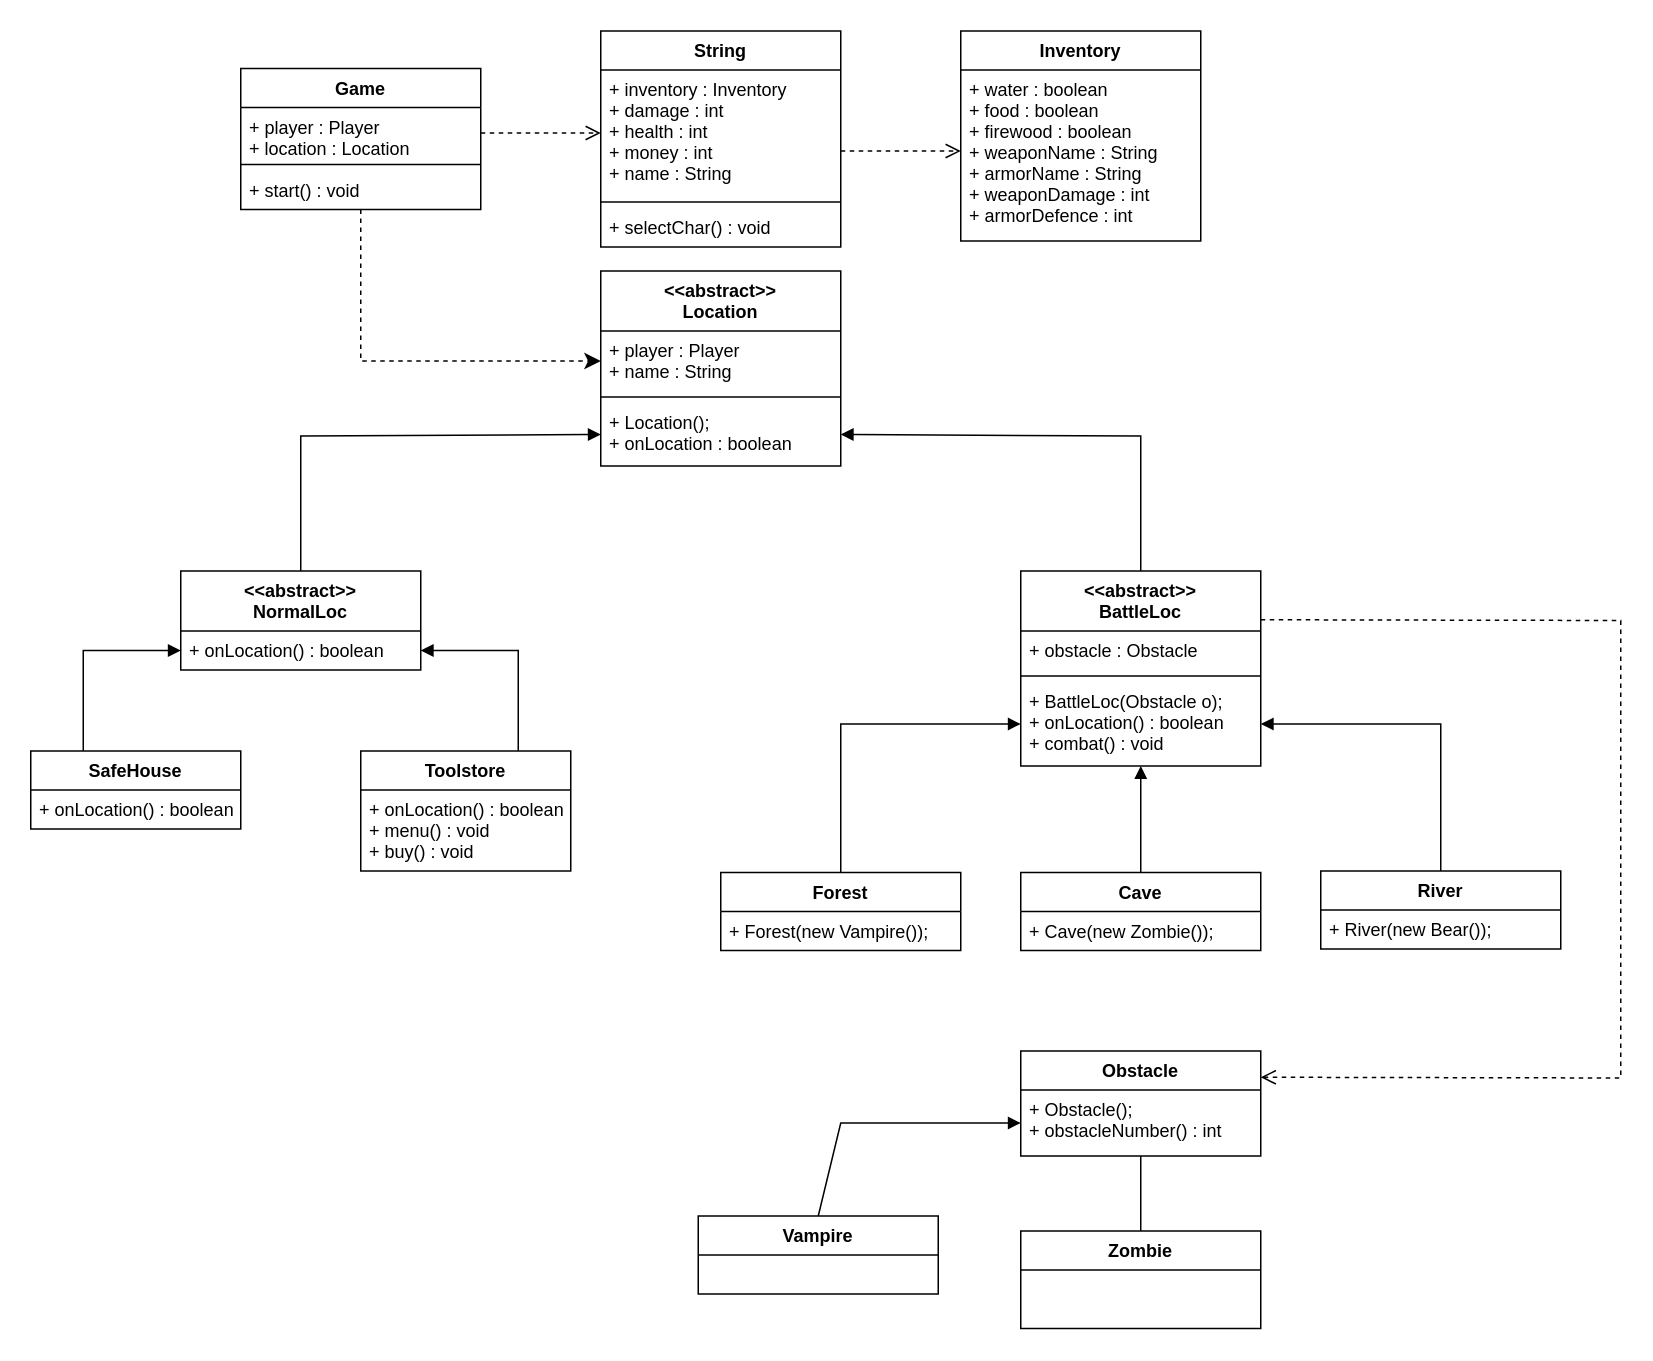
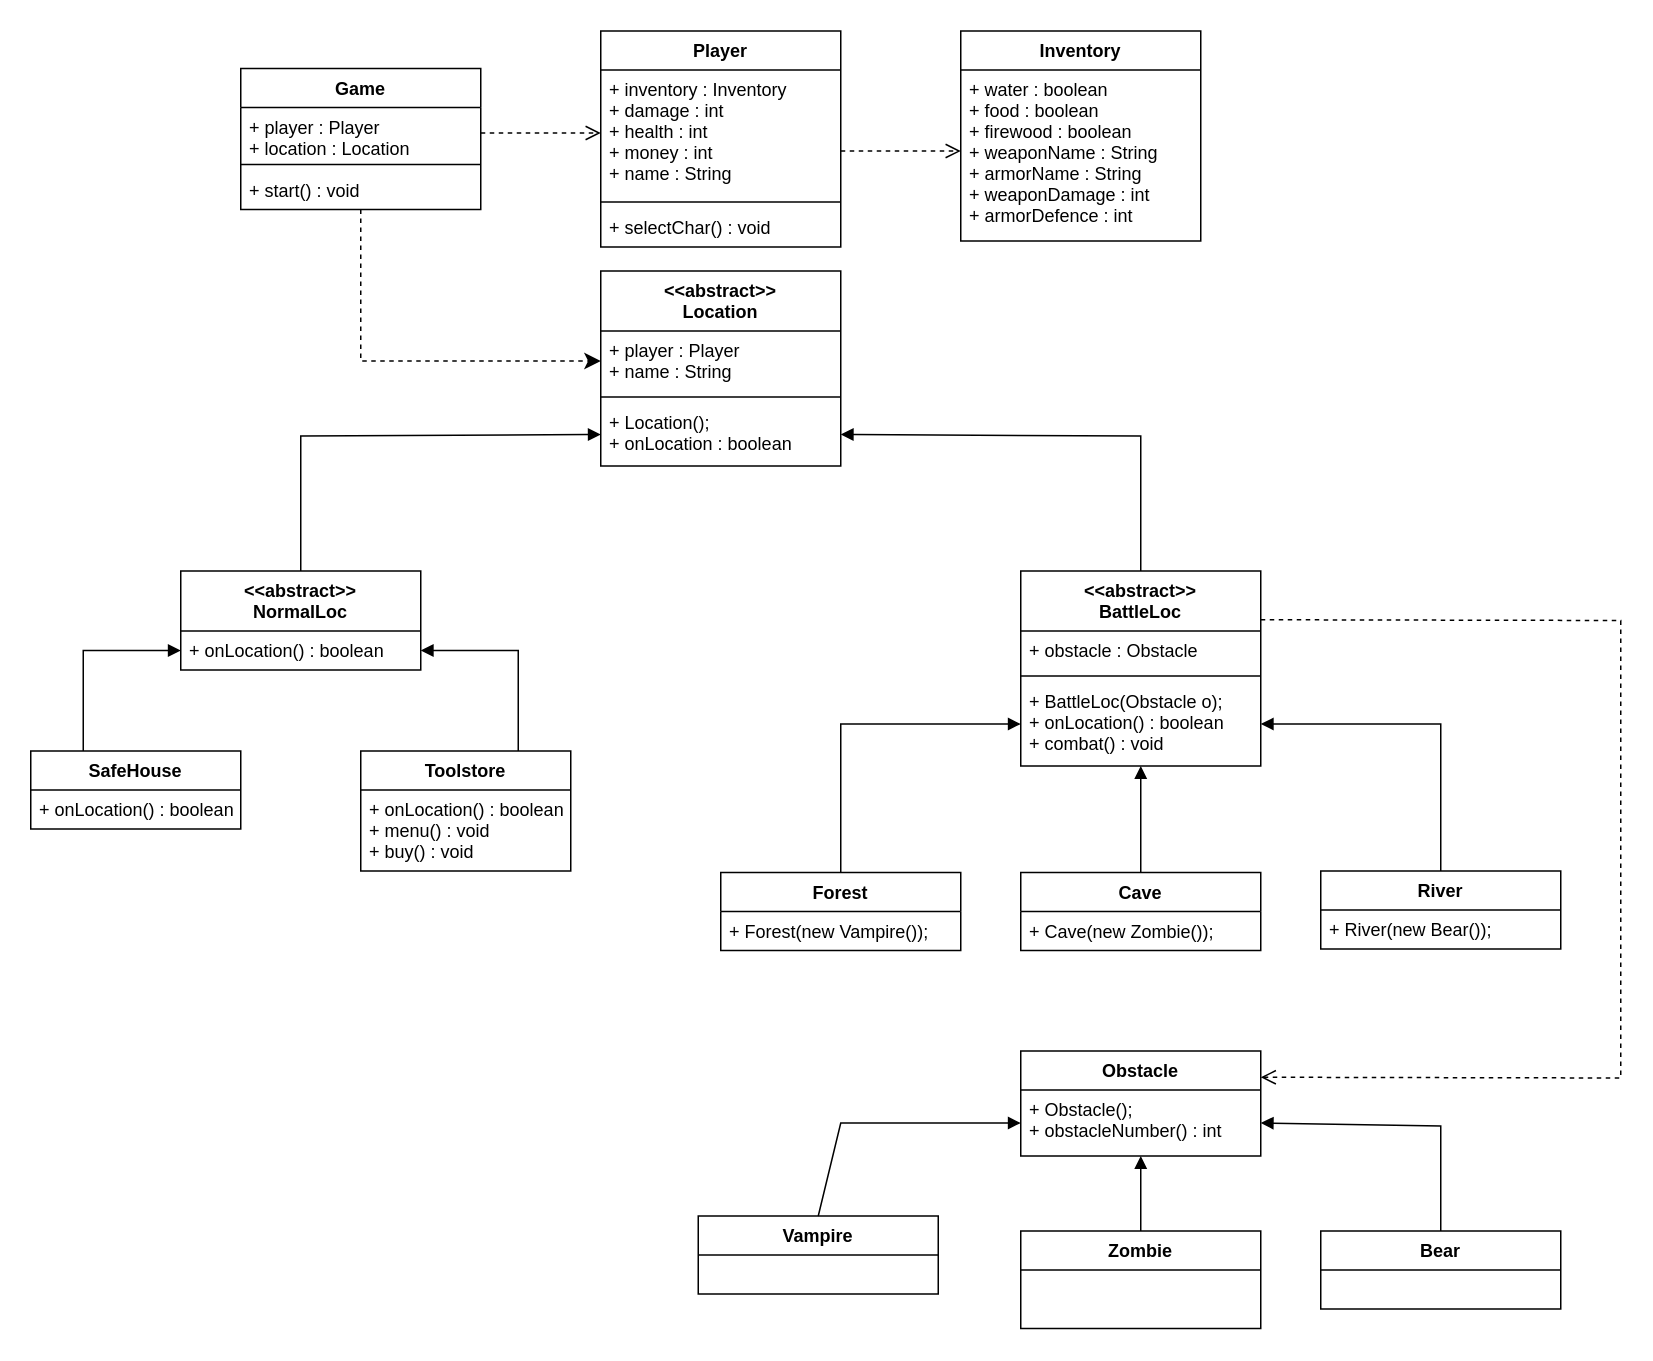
node "String": label "String" -> "Player"
edge "Bear" -> "+ Obstacle(); + obstacleNumber() : int": added
edge "+ Obstacle(); + obstacleNumber() : int" -- "Zombie": arrowhead none -> block
node "Bear": added
